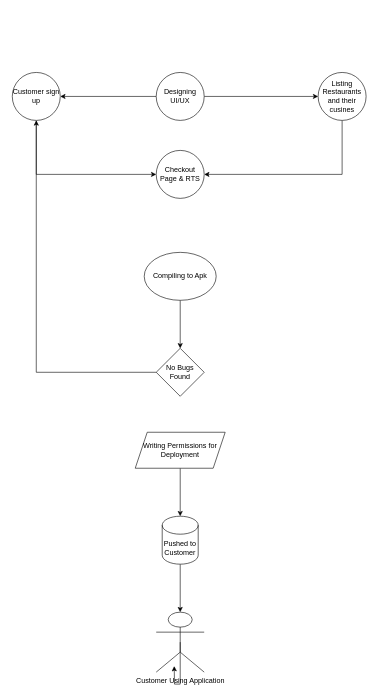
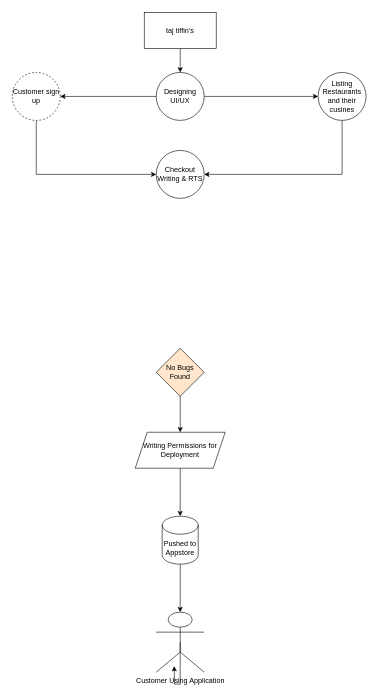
node "taj tiffin's": added
edge "taj tiffin's" -> "Designing UI/UX": added
node "Customer sign up": style solid -> dashed
node "Checkout Page & RTS": label "Checkout Page & RTS" -> "Checkout Writing & RTS"
node "Compiling to Apk": removed
edge "No Bugs Found" -> "Customer sign up": now "No Bugs Found" -> "Writing Permissions for Deployment"
edge "Compiling to Apk" -> "No Bugs Found": removed
node "No Bugs Found": fillcolor #ffffff -> #ffe6cc
node "Pushed to Customer": label "Pushed to Customer" -> "Pushed to Appstore"
